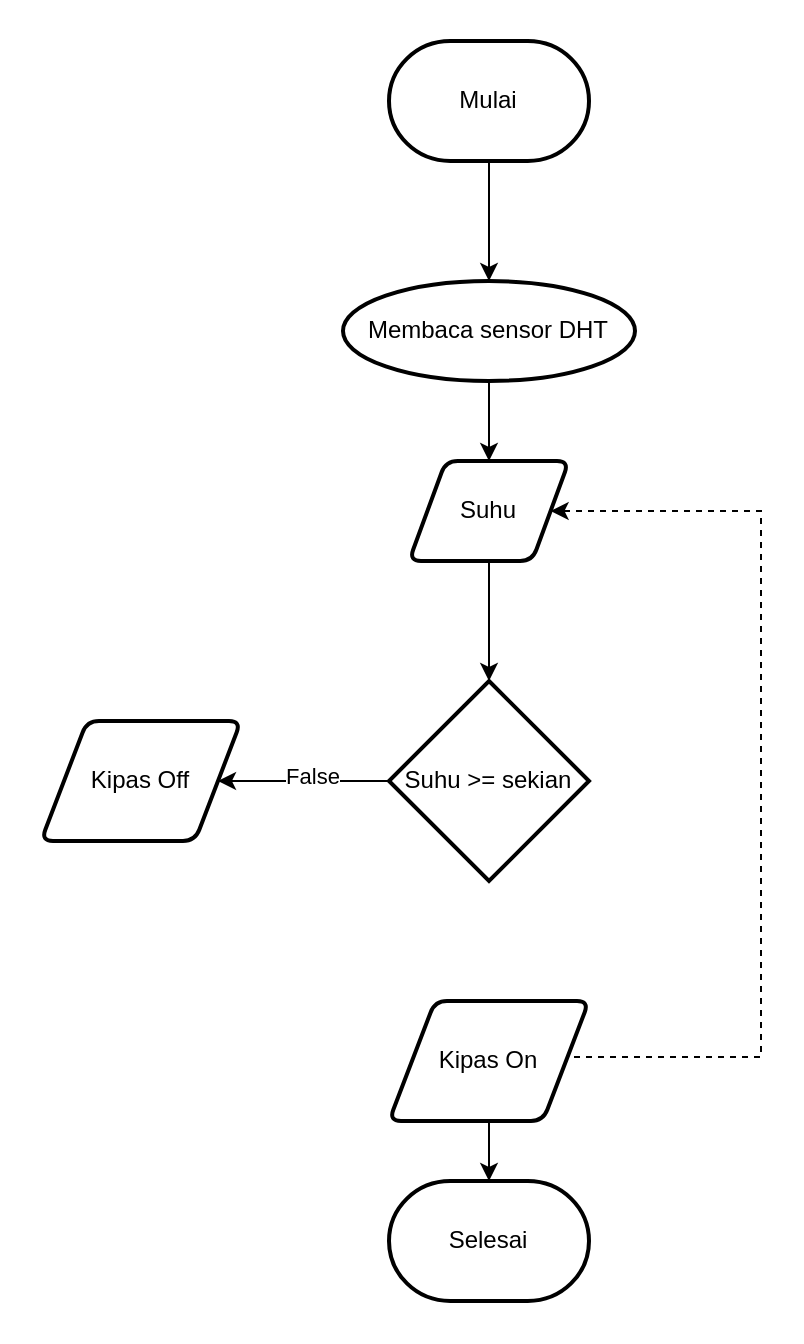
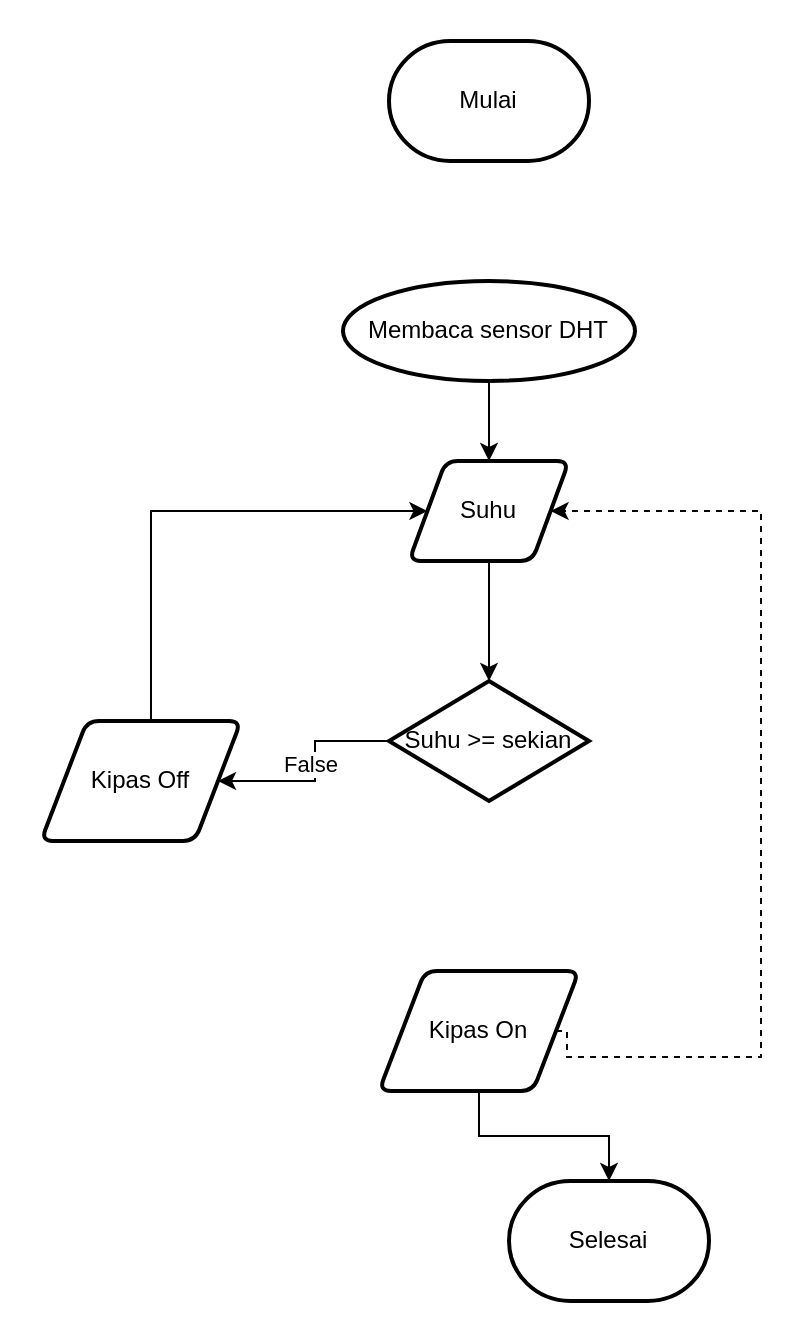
edge "Mulai" -> "Membaca sensor DHT": removed
edge "Kipas Off" -> "Suhu": added
node "Suhu >= sekian": size 200x200 -> 200x120
node "Kipas On": moved (489, 1061) -> (479, 1031)
node "Selesai": moved (489, 1241) -> (609, 1241)
